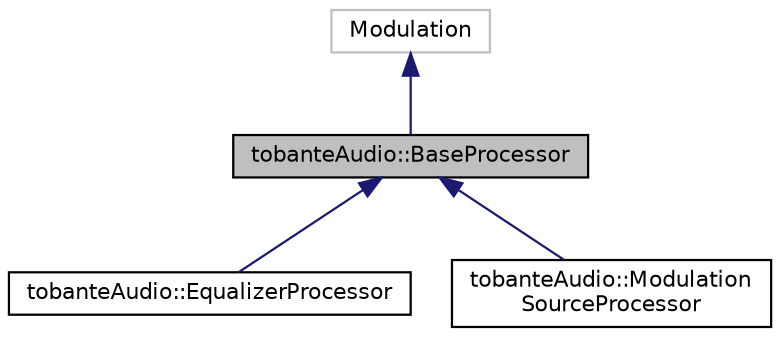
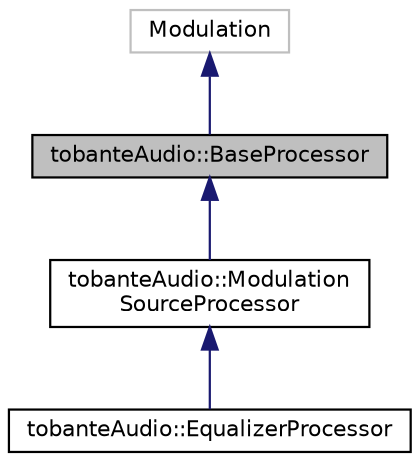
edge "tobanteAudio::EqualizerProcessor" -> "tobanteAudio::BaseProcessor": now "tobanteAudio::EqualizerProcessor" -> "tobanteAudio::Modulation SourceProcessor"
